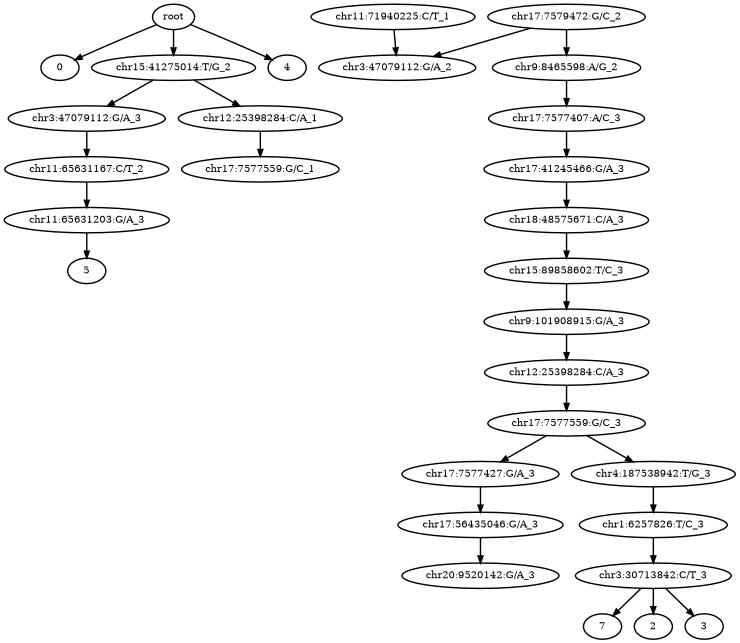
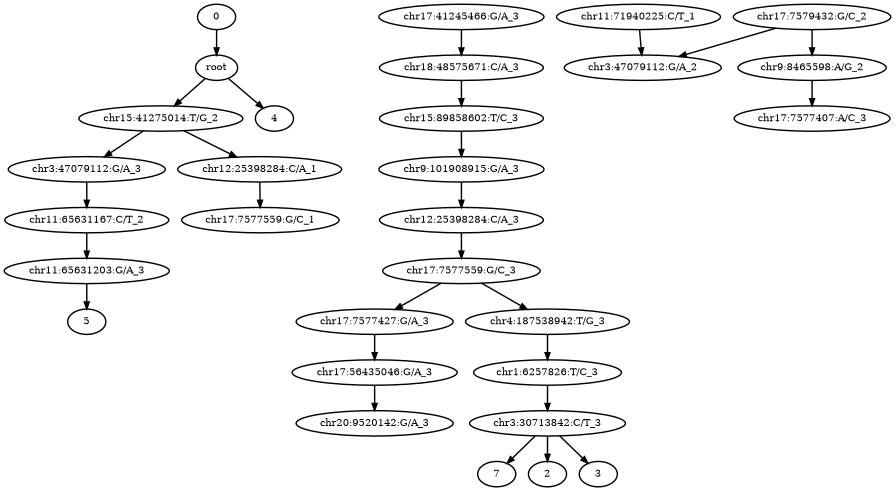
node "chr17:7579472:G/C_2": label "chr17:7579472:G/C_2" -> "chr17:7579432:G/C_2"
edge "root" -> "0": reversed
edge "chr17:7577407:A/C_3" -> "chr17:41245466:G/A_3": removed
